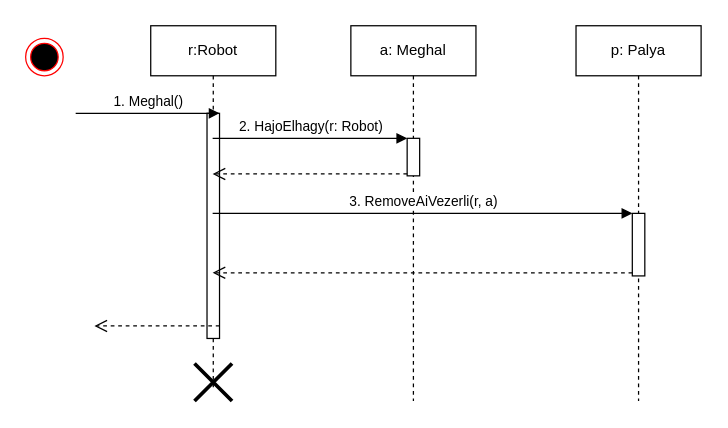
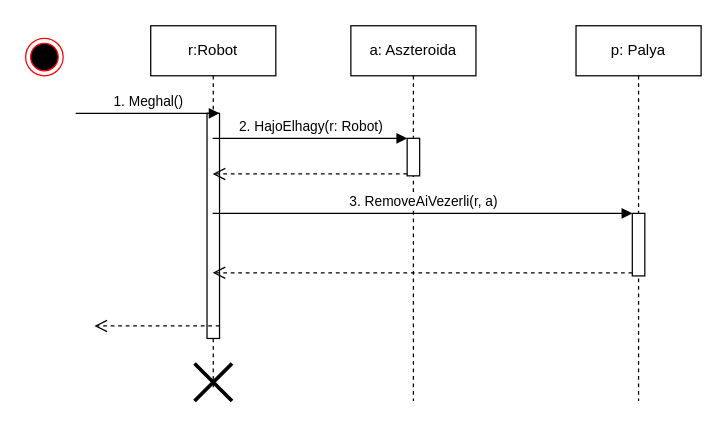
node "a: Meghal": label "a: Meghal" -> "a: Aszteroida"
